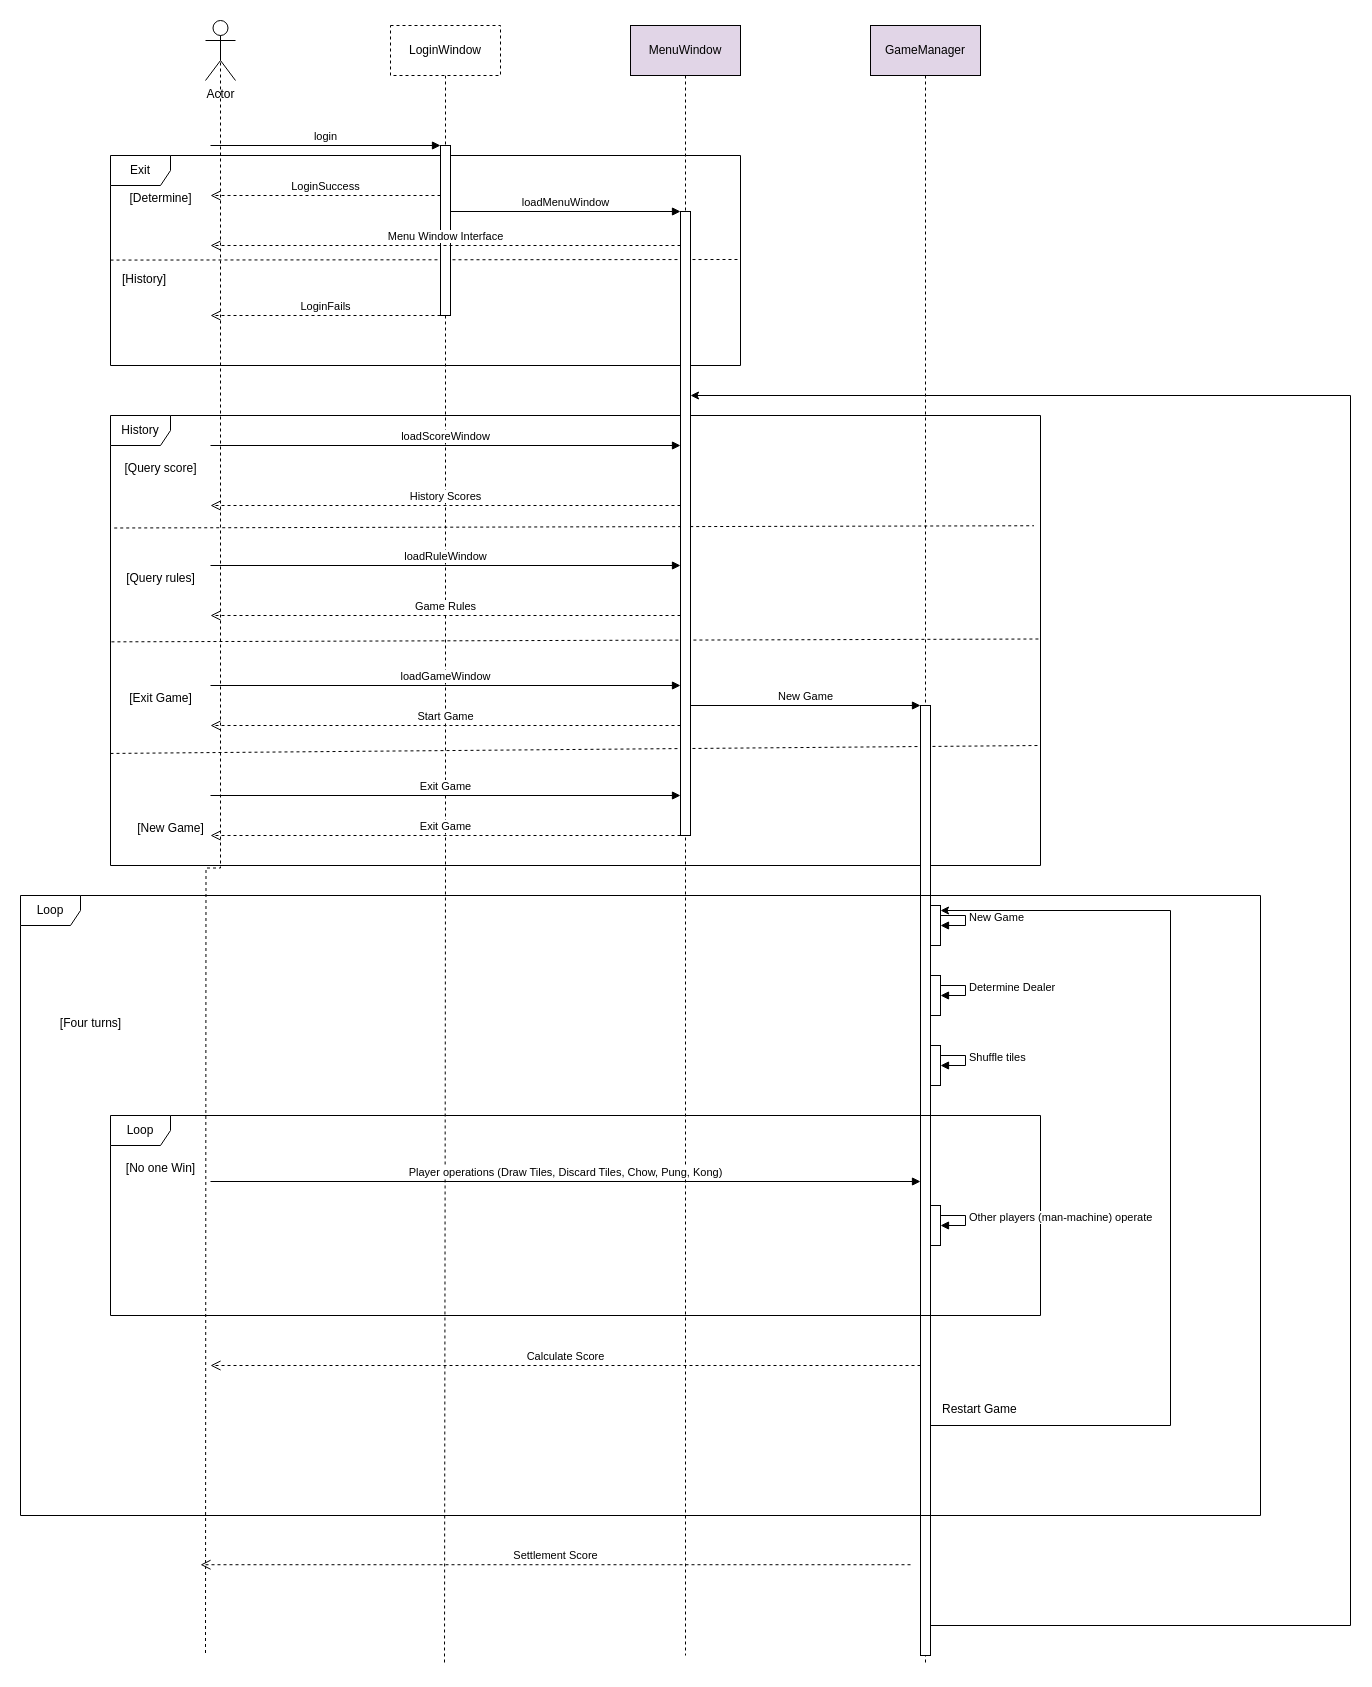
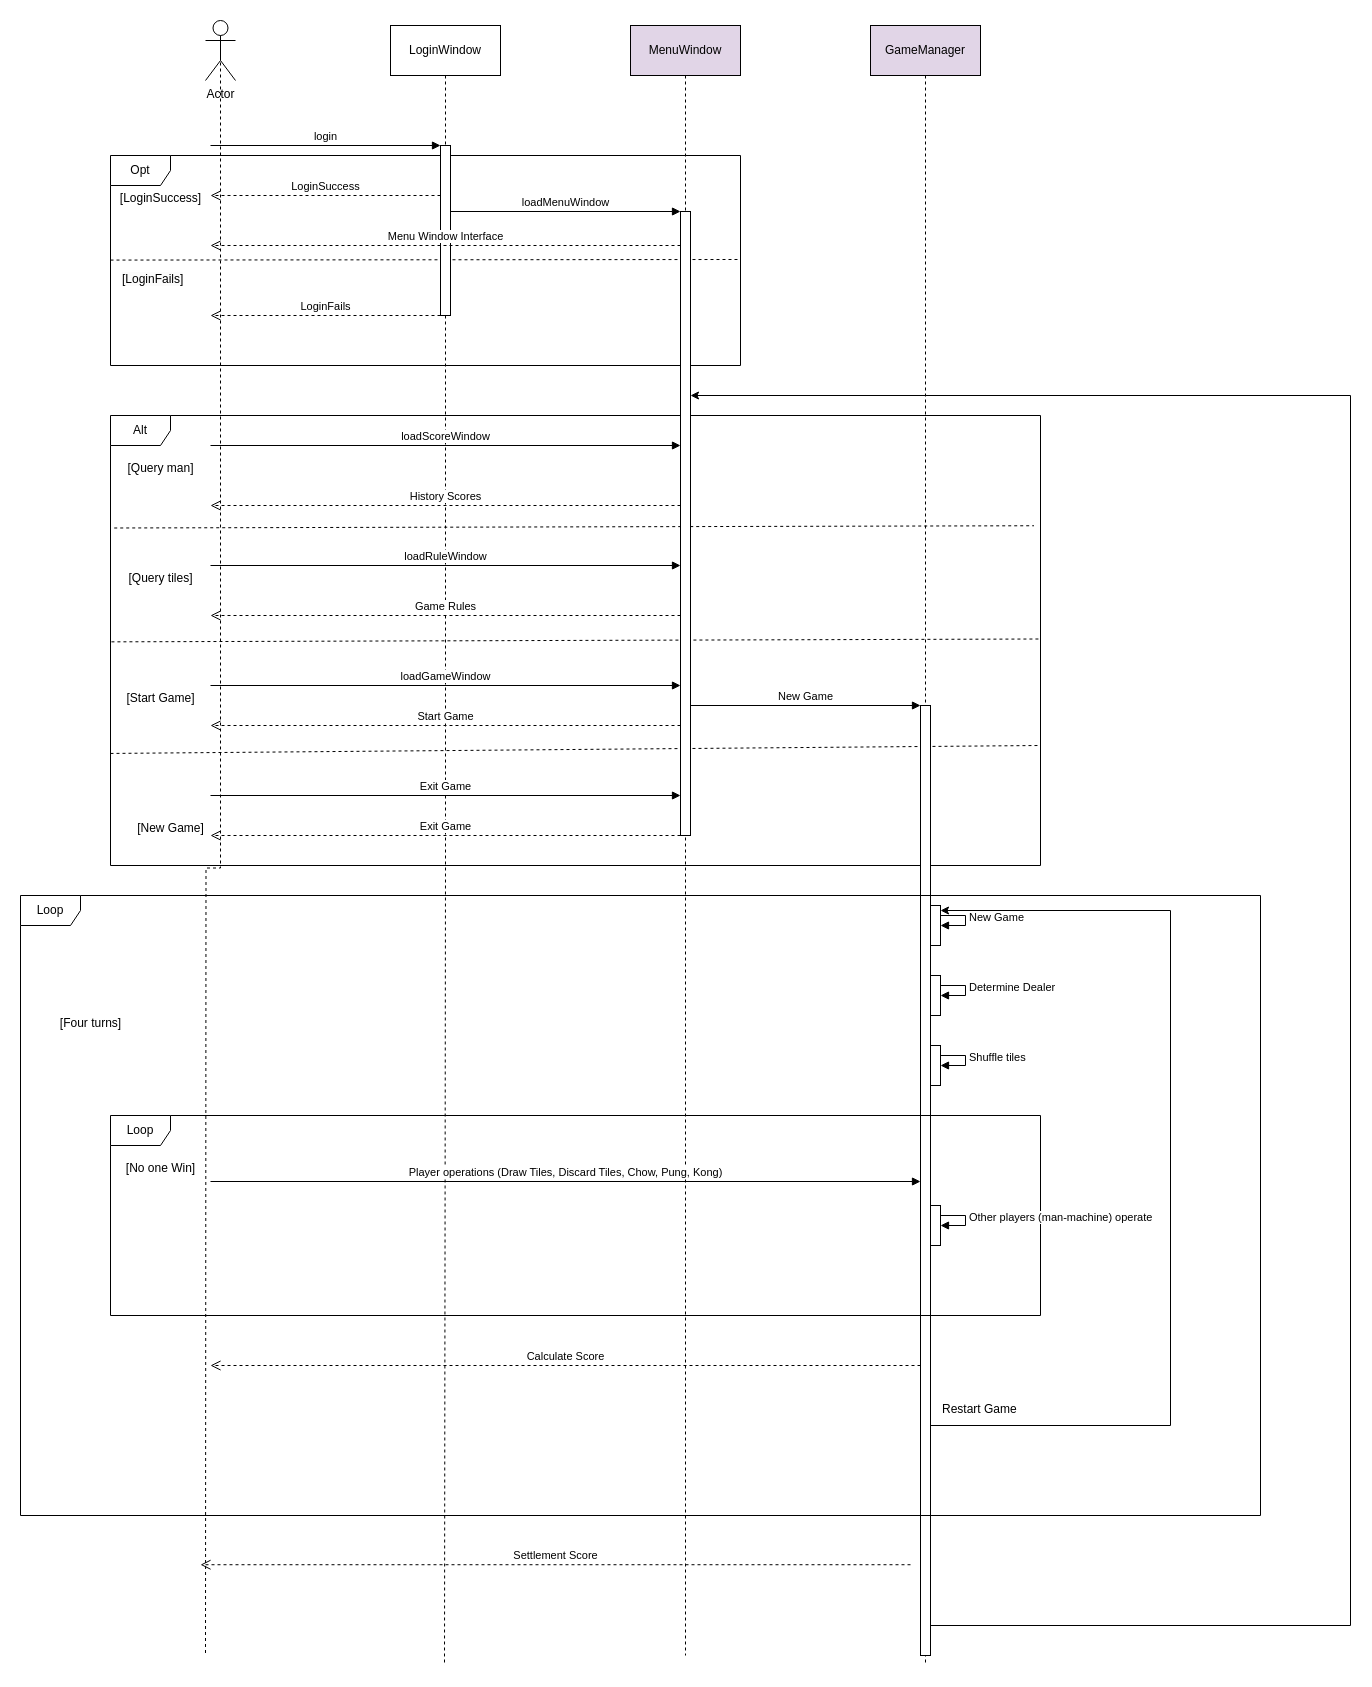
node "LoginWindow": style dashed -> solid
node "Exit": label "Exit" -> "Opt"
node "[Determine]": label "[Determine]" -> "[LoginSuccess]"
node "[History]": label "[History]" -> "[LoginFails]"
node "History": label "History" -> "Alt"
node "[Query score]": label "[Query score]" -> "[Query man]"
node "[Query rules]": label "[Query rules]" -> "[Query tiles]"
node "[Exit Game]": label "[Exit Game]" -> "[Start Game]"
